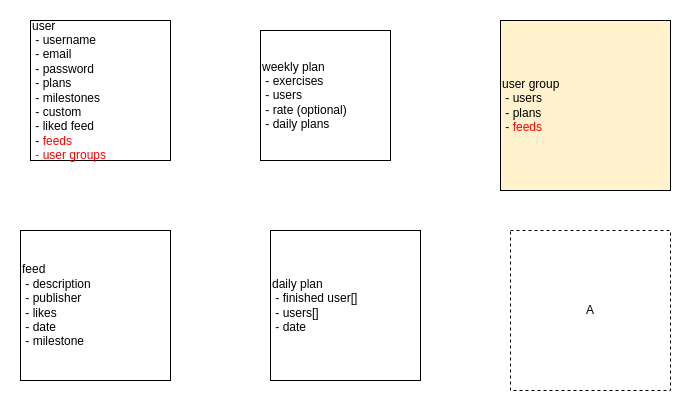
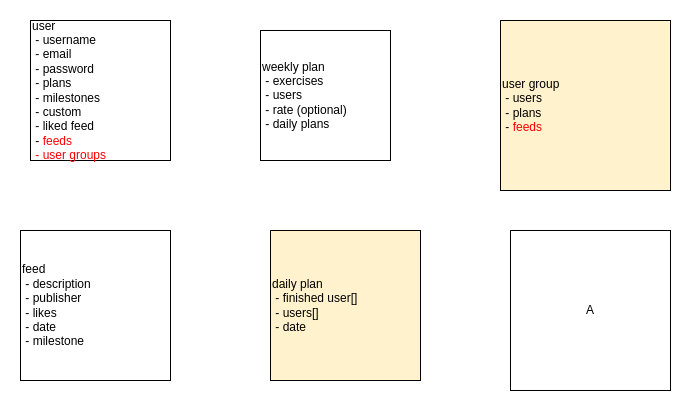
node "daily plan - finished user[] - users[] - date": fillcolor #ffffff -> #fff2cc
node "A": style dashed -> solid
